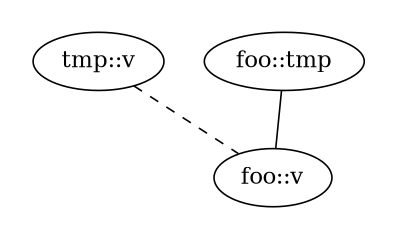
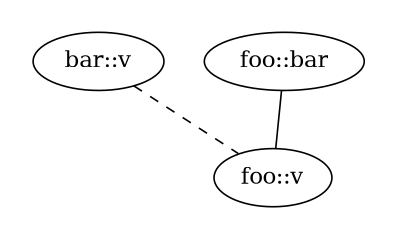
node "tmp::v": label "tmp::v" -> "bar::v"
node "foo::tmp": label "foo::tmp" -> "foo::bar"
